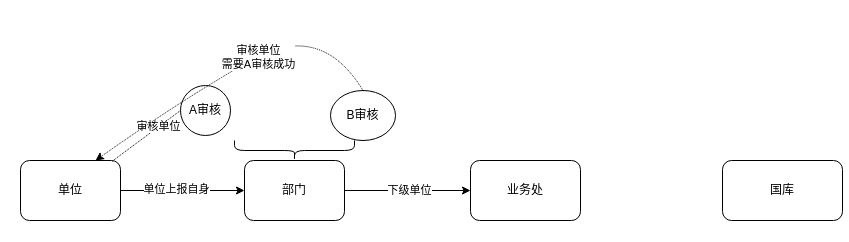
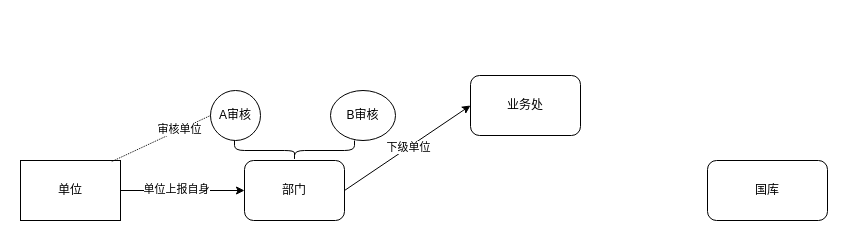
node "A审核": moved (206, 111) -> (236, 116)
edge "B审核" -> "单位": removed, label "审核单位 需要A审核成功"
node "单位": shape rounded rectangle -> rectangle
node "业务处": moved (526, 191) -> (526, 106)
node "国库": moved (783, 191) -> (768, 191)
